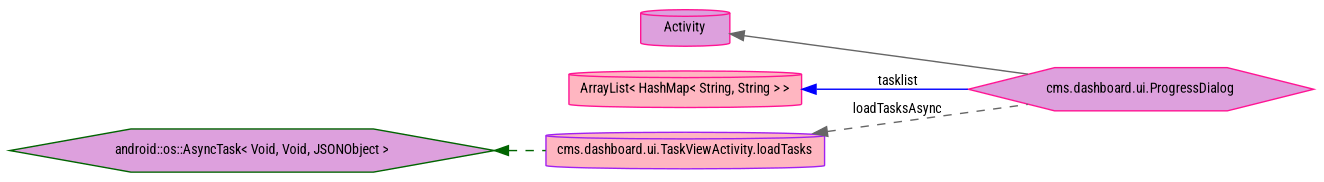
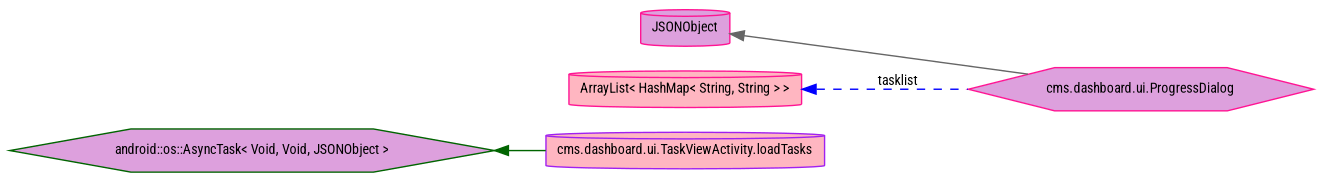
node "Activity": label "Activity" -> "JSONObject"
edge "cms.dashboard.ui.ProgressDialog" -> "ArrayList< HashMap< String, String > >": style solid -> dashed
edge "cms.dashboard.ui.ProgressDialog" -> "cms.dashboard.ui.TaskViewActivity.loadTasks": removed, label "loadTasksAsync"
edge "cms.dashboard.ui.TaskViewActivity.loadTasks" -> "android::os::AsyncTask< Void, Void, JSONObject >": style dashed -> solid
